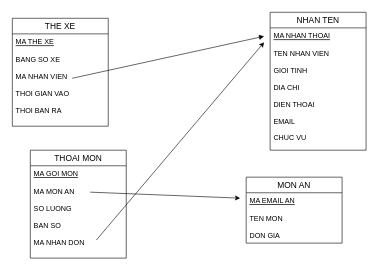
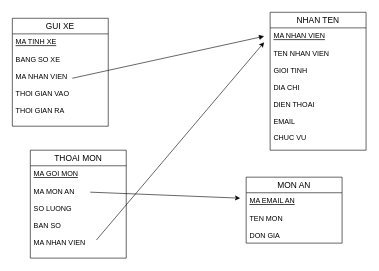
node "THE XE": label "THE XE" -> "GUI XE"
node "MA NHAN THOAI": label "MA NHAN THOAI" -> "MA NHAN VIEN"
node "MA THE XE": label "MA THE XE" -> "MA TINH XE"
node "BANG SO XE MA NHAN VIEN THOI GIAN VAO THOI BAN RA": label "BANG SO XE MA NHAN VIEN THOI GIAN VAO THOI BAN RA" -> "BANG SO XE MA NHAN VIEN THOI GIAN VAO THOI GIAN RA"
node "MA MON AN SO LUONG BAN SO MA NHAN DON": label "MA MON AN SO LUONG BAN SO MA NHAN DON" -> "MA MON AN SO LUONG BAN SO MA NHAN VIEN"
